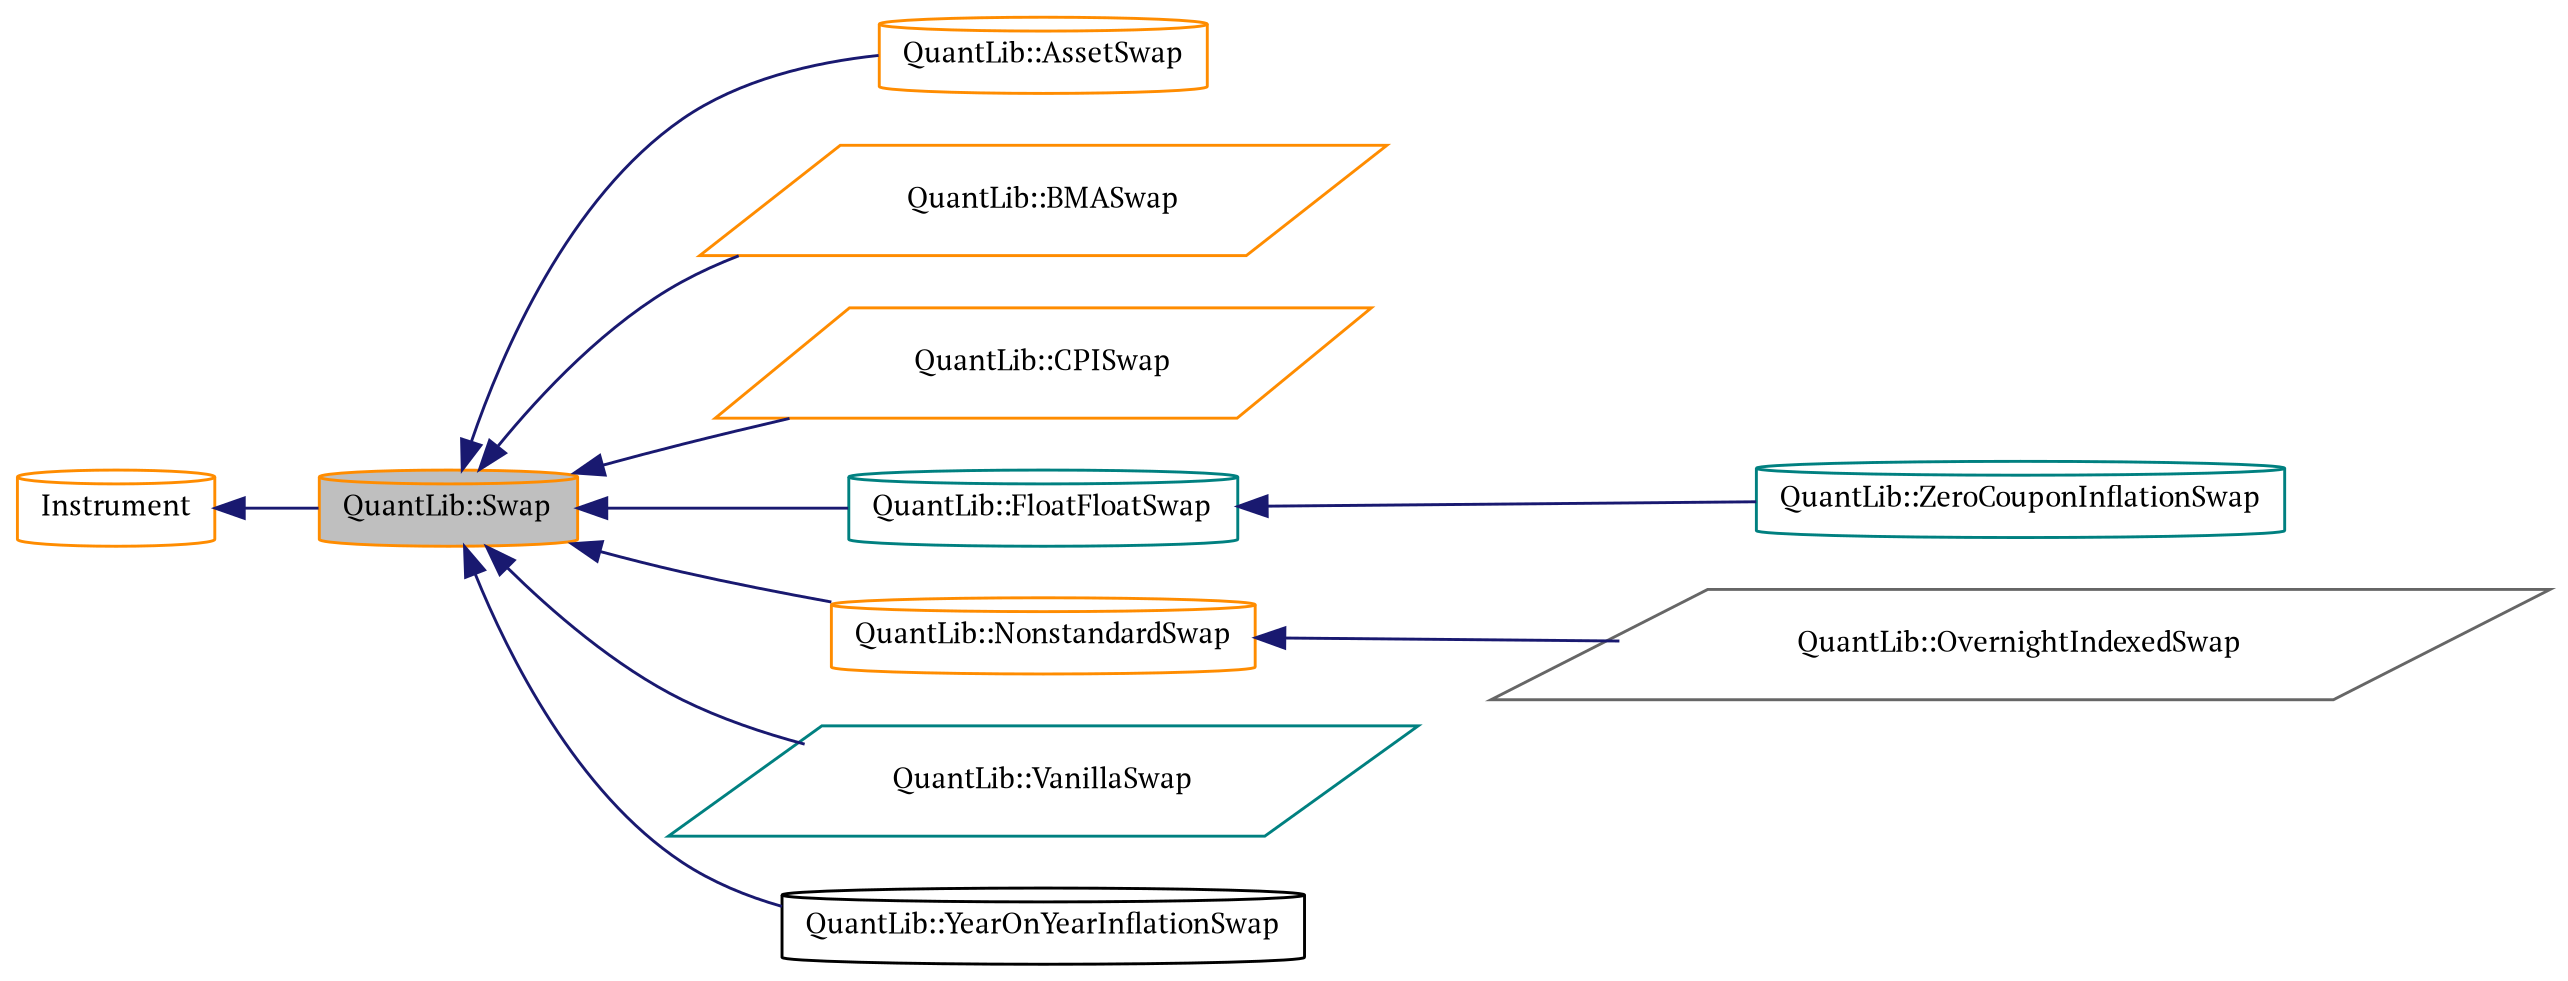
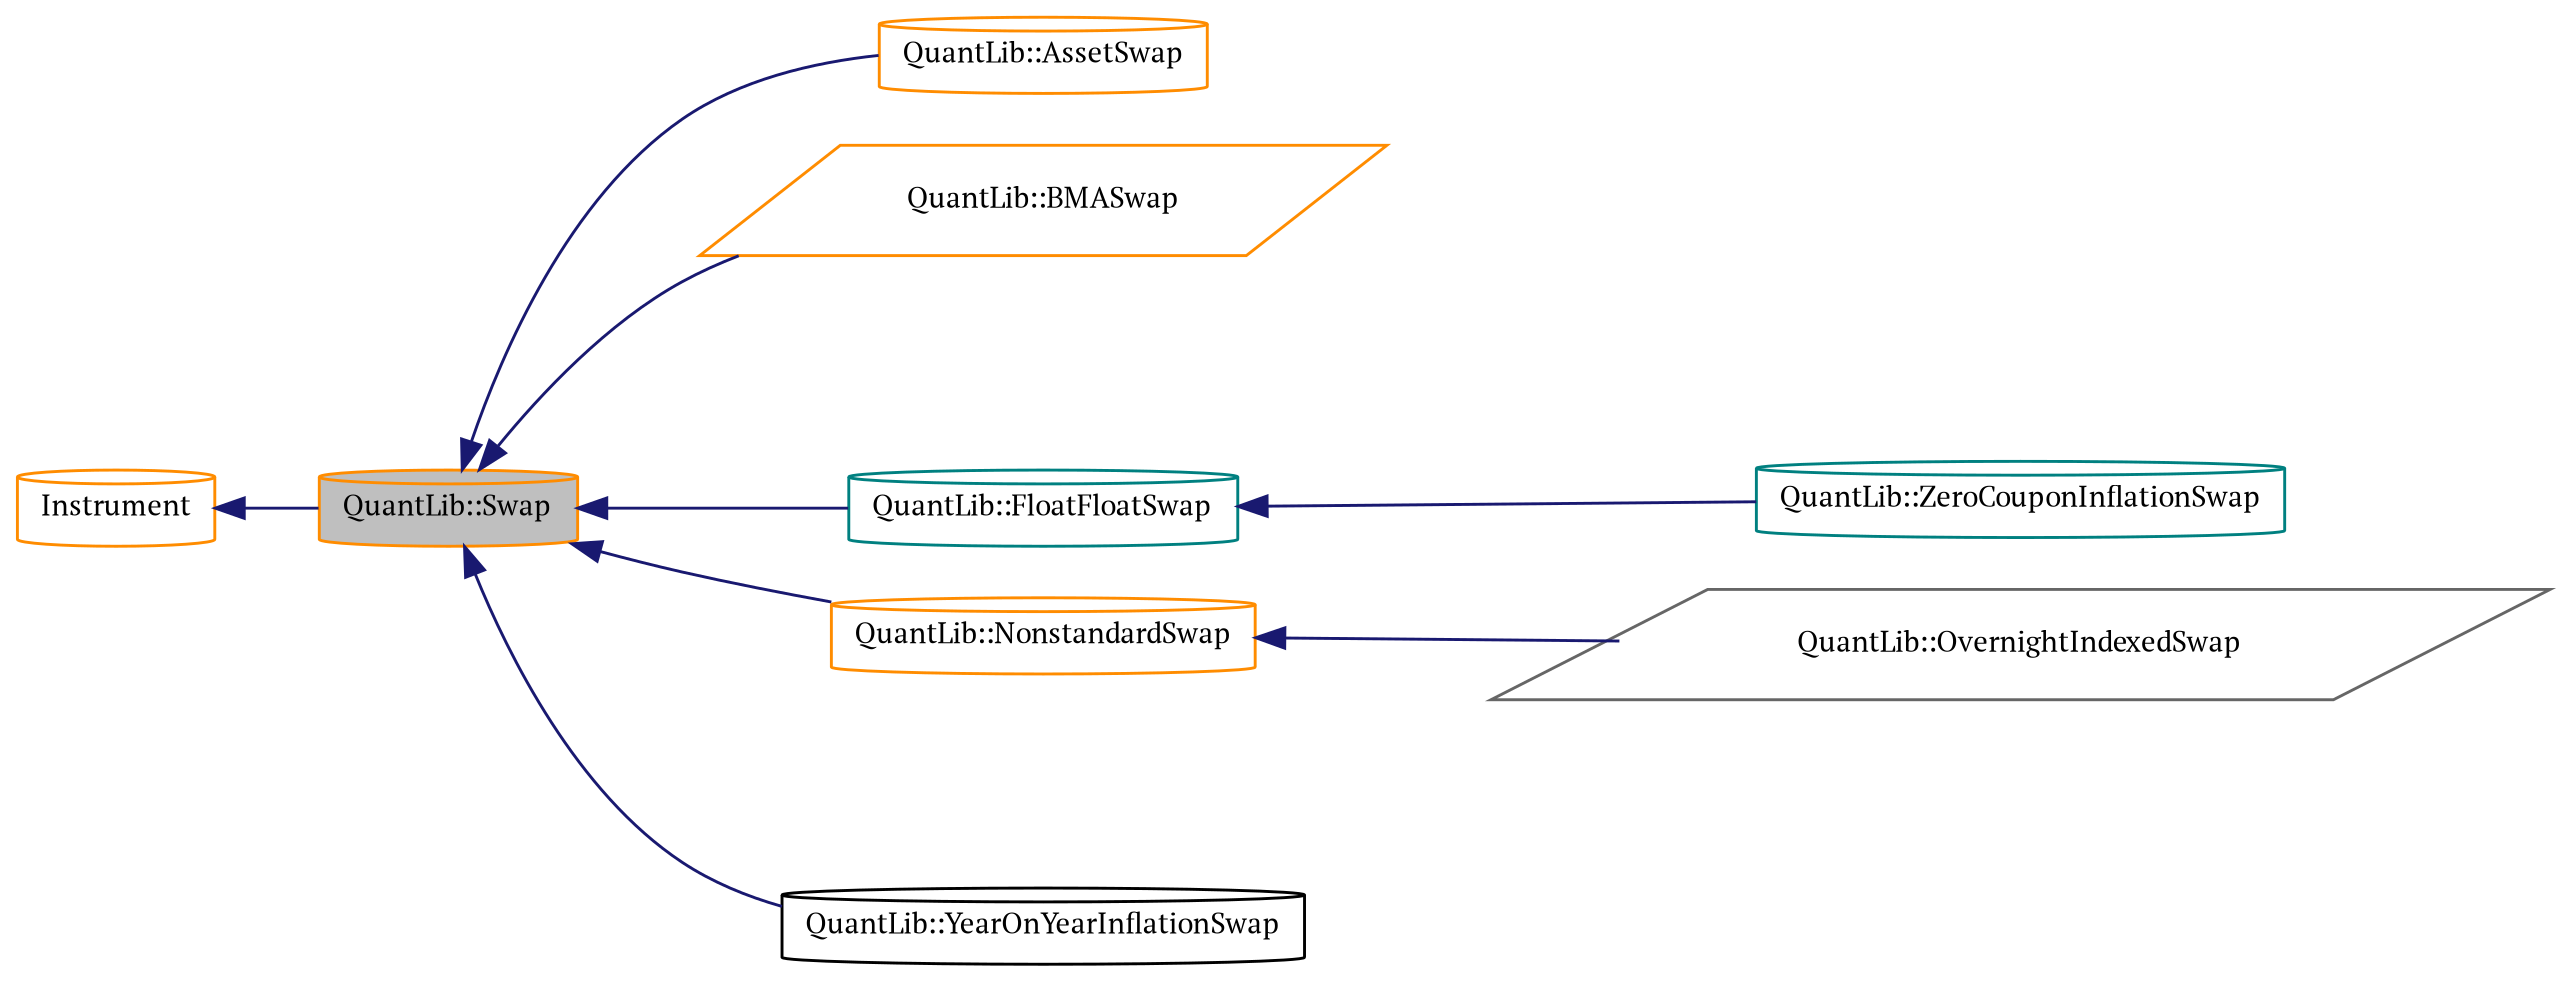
node "QuantLib::CPISwap": removed
node "QuantLib::VanillaSwap": removed
